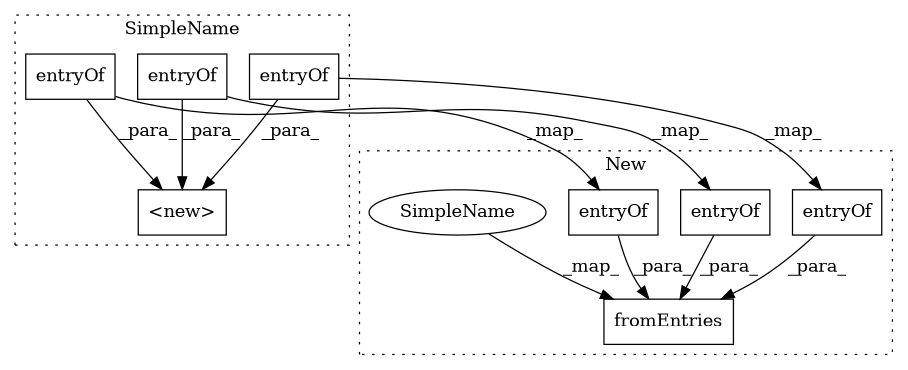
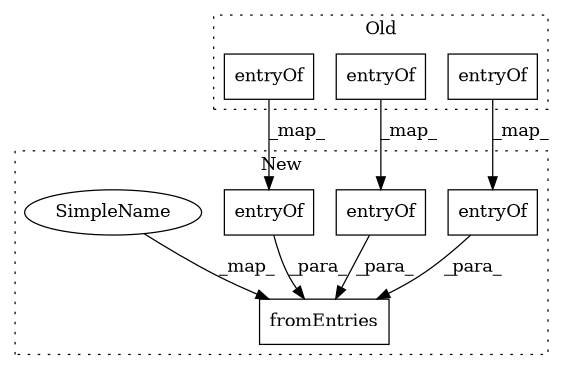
cluster "SimpleName": label "SimpleName" -> "Old"
node "<new>": removed
